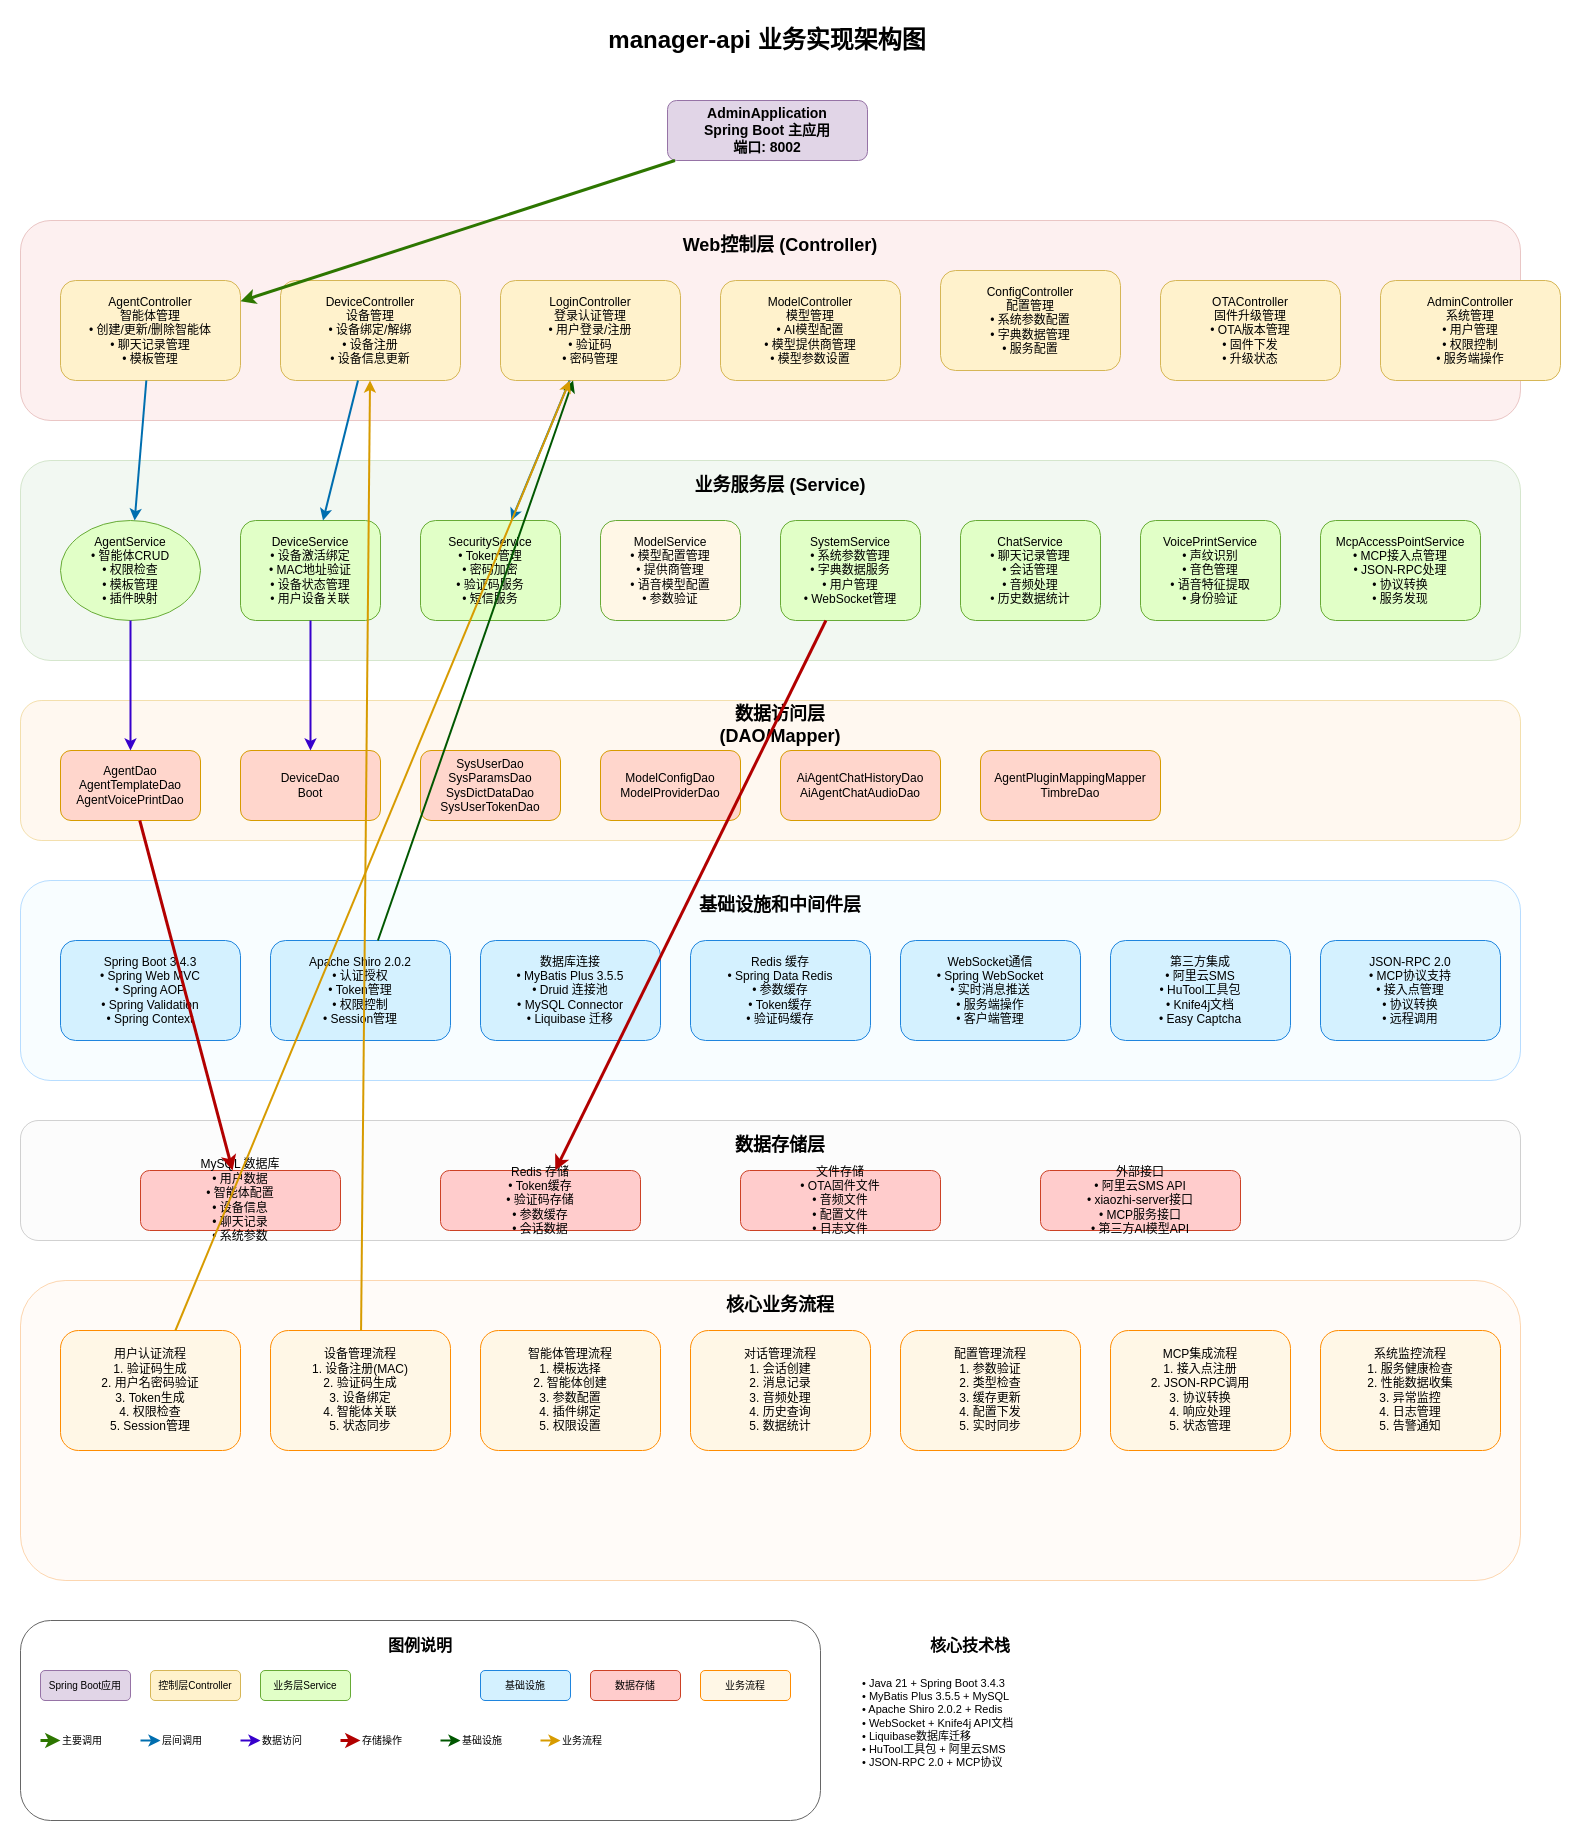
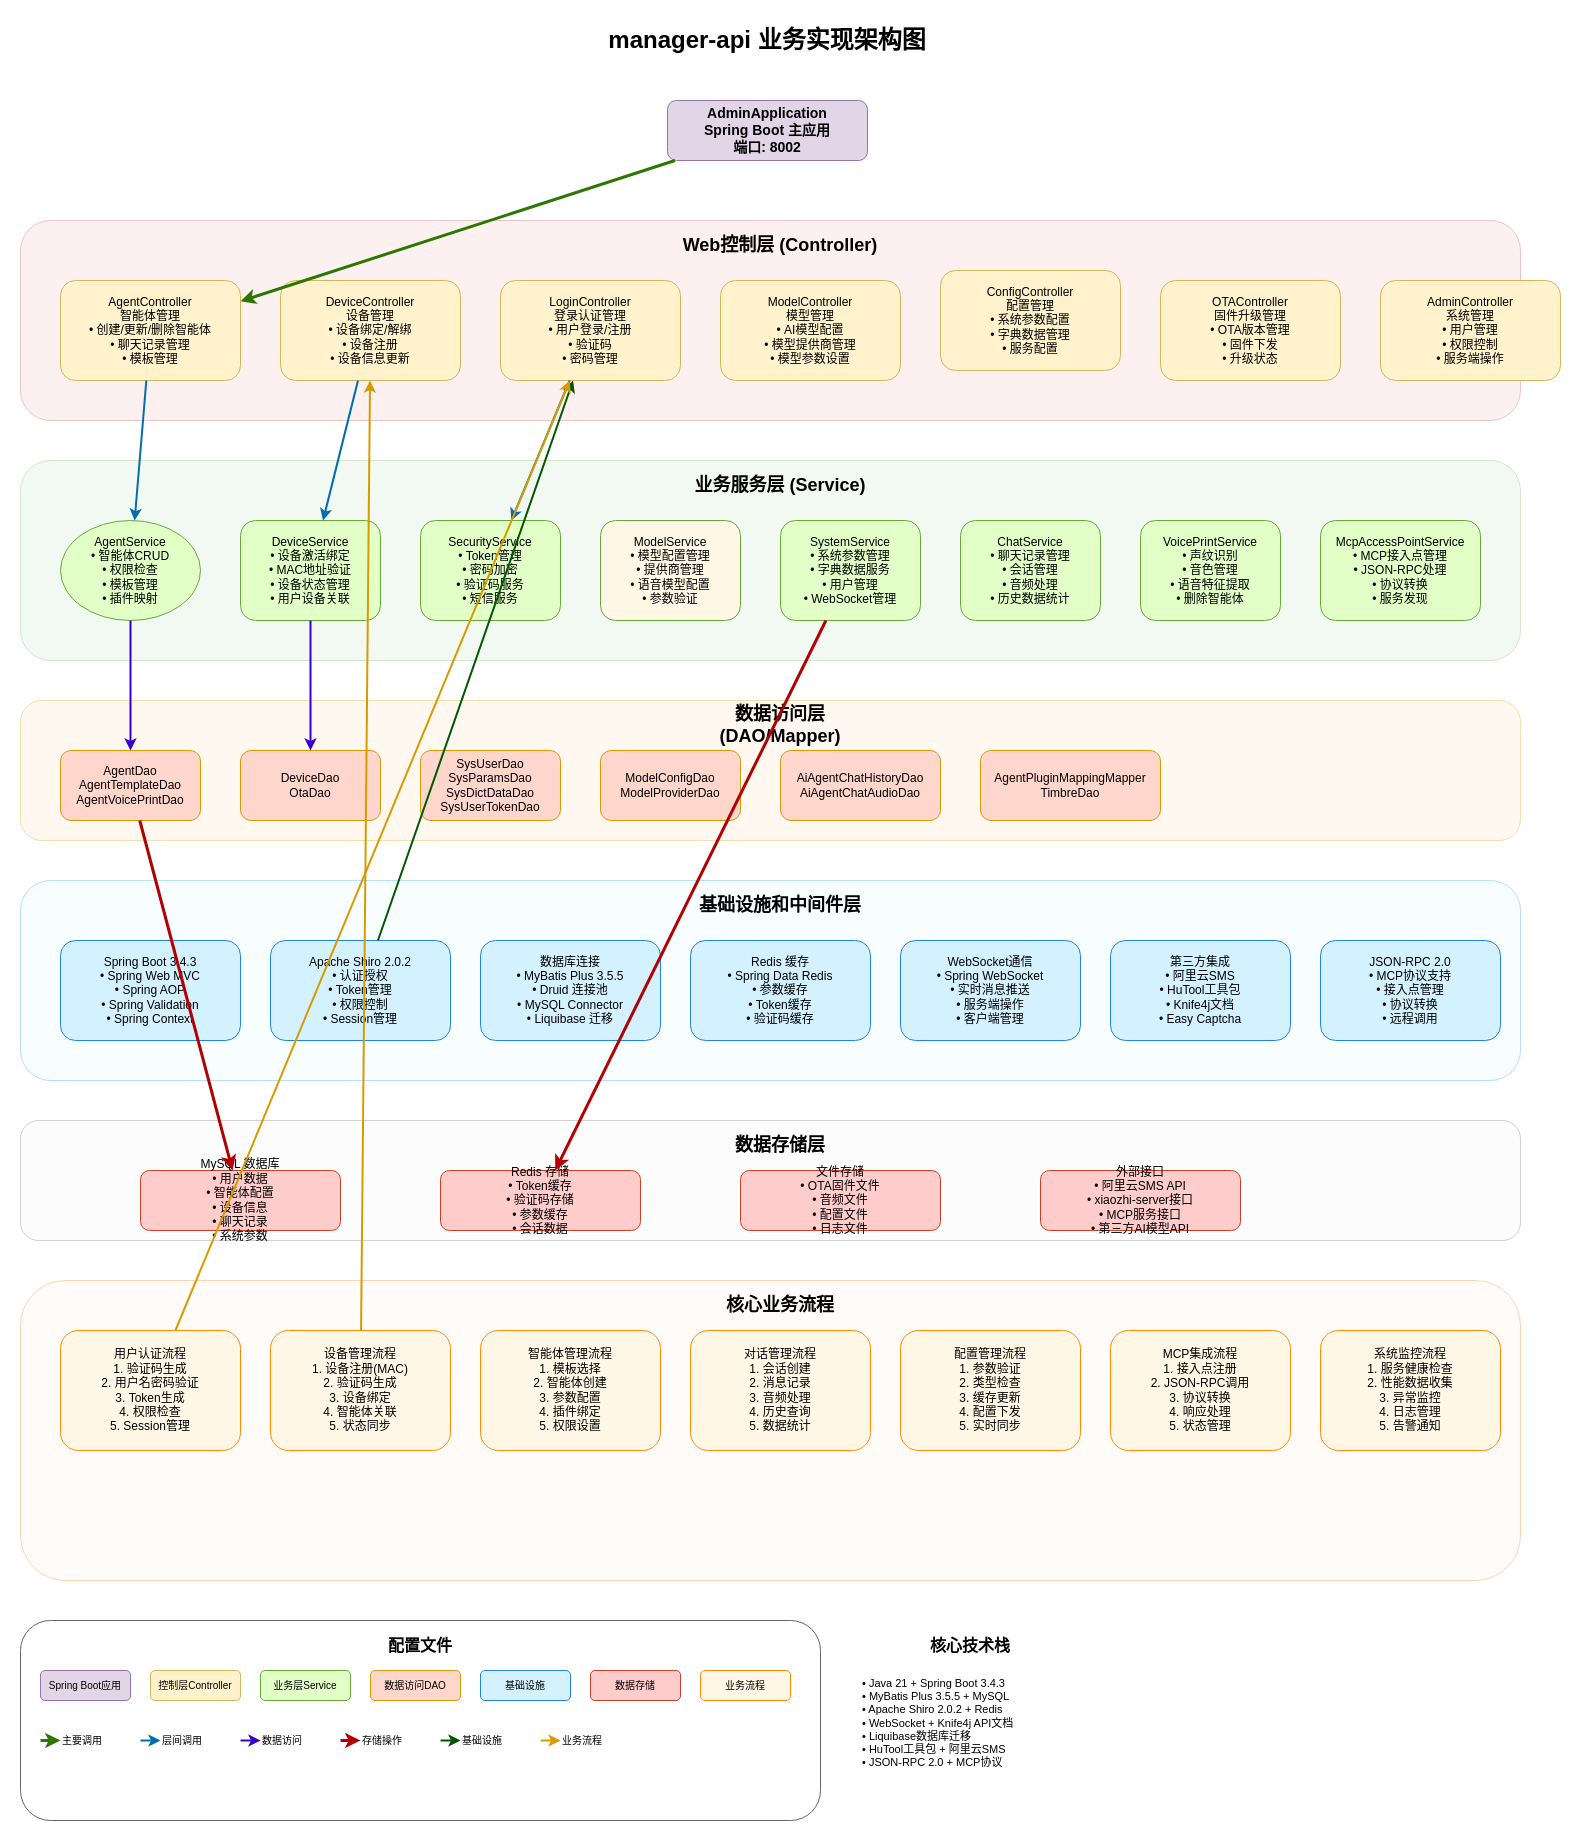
node "VoicePrintService • 声纹识别 • 音色管理 • 语音特征提取 • 身份验证": label "VoicePrintService • 声纹识别 • 音色管理 • 语音特征提取 • 身份验证" -> "VoicePrintService • 声纹识别 • 音色管理 • 语音特征提取 • 删除智能体"
node "DeviceDao Boot": label "DeviceDao Boot" -> "DeviceDao OtaDao"
node "图例说明": label "图例说明" -> "配置文件"
node "数据访问DAO": added
